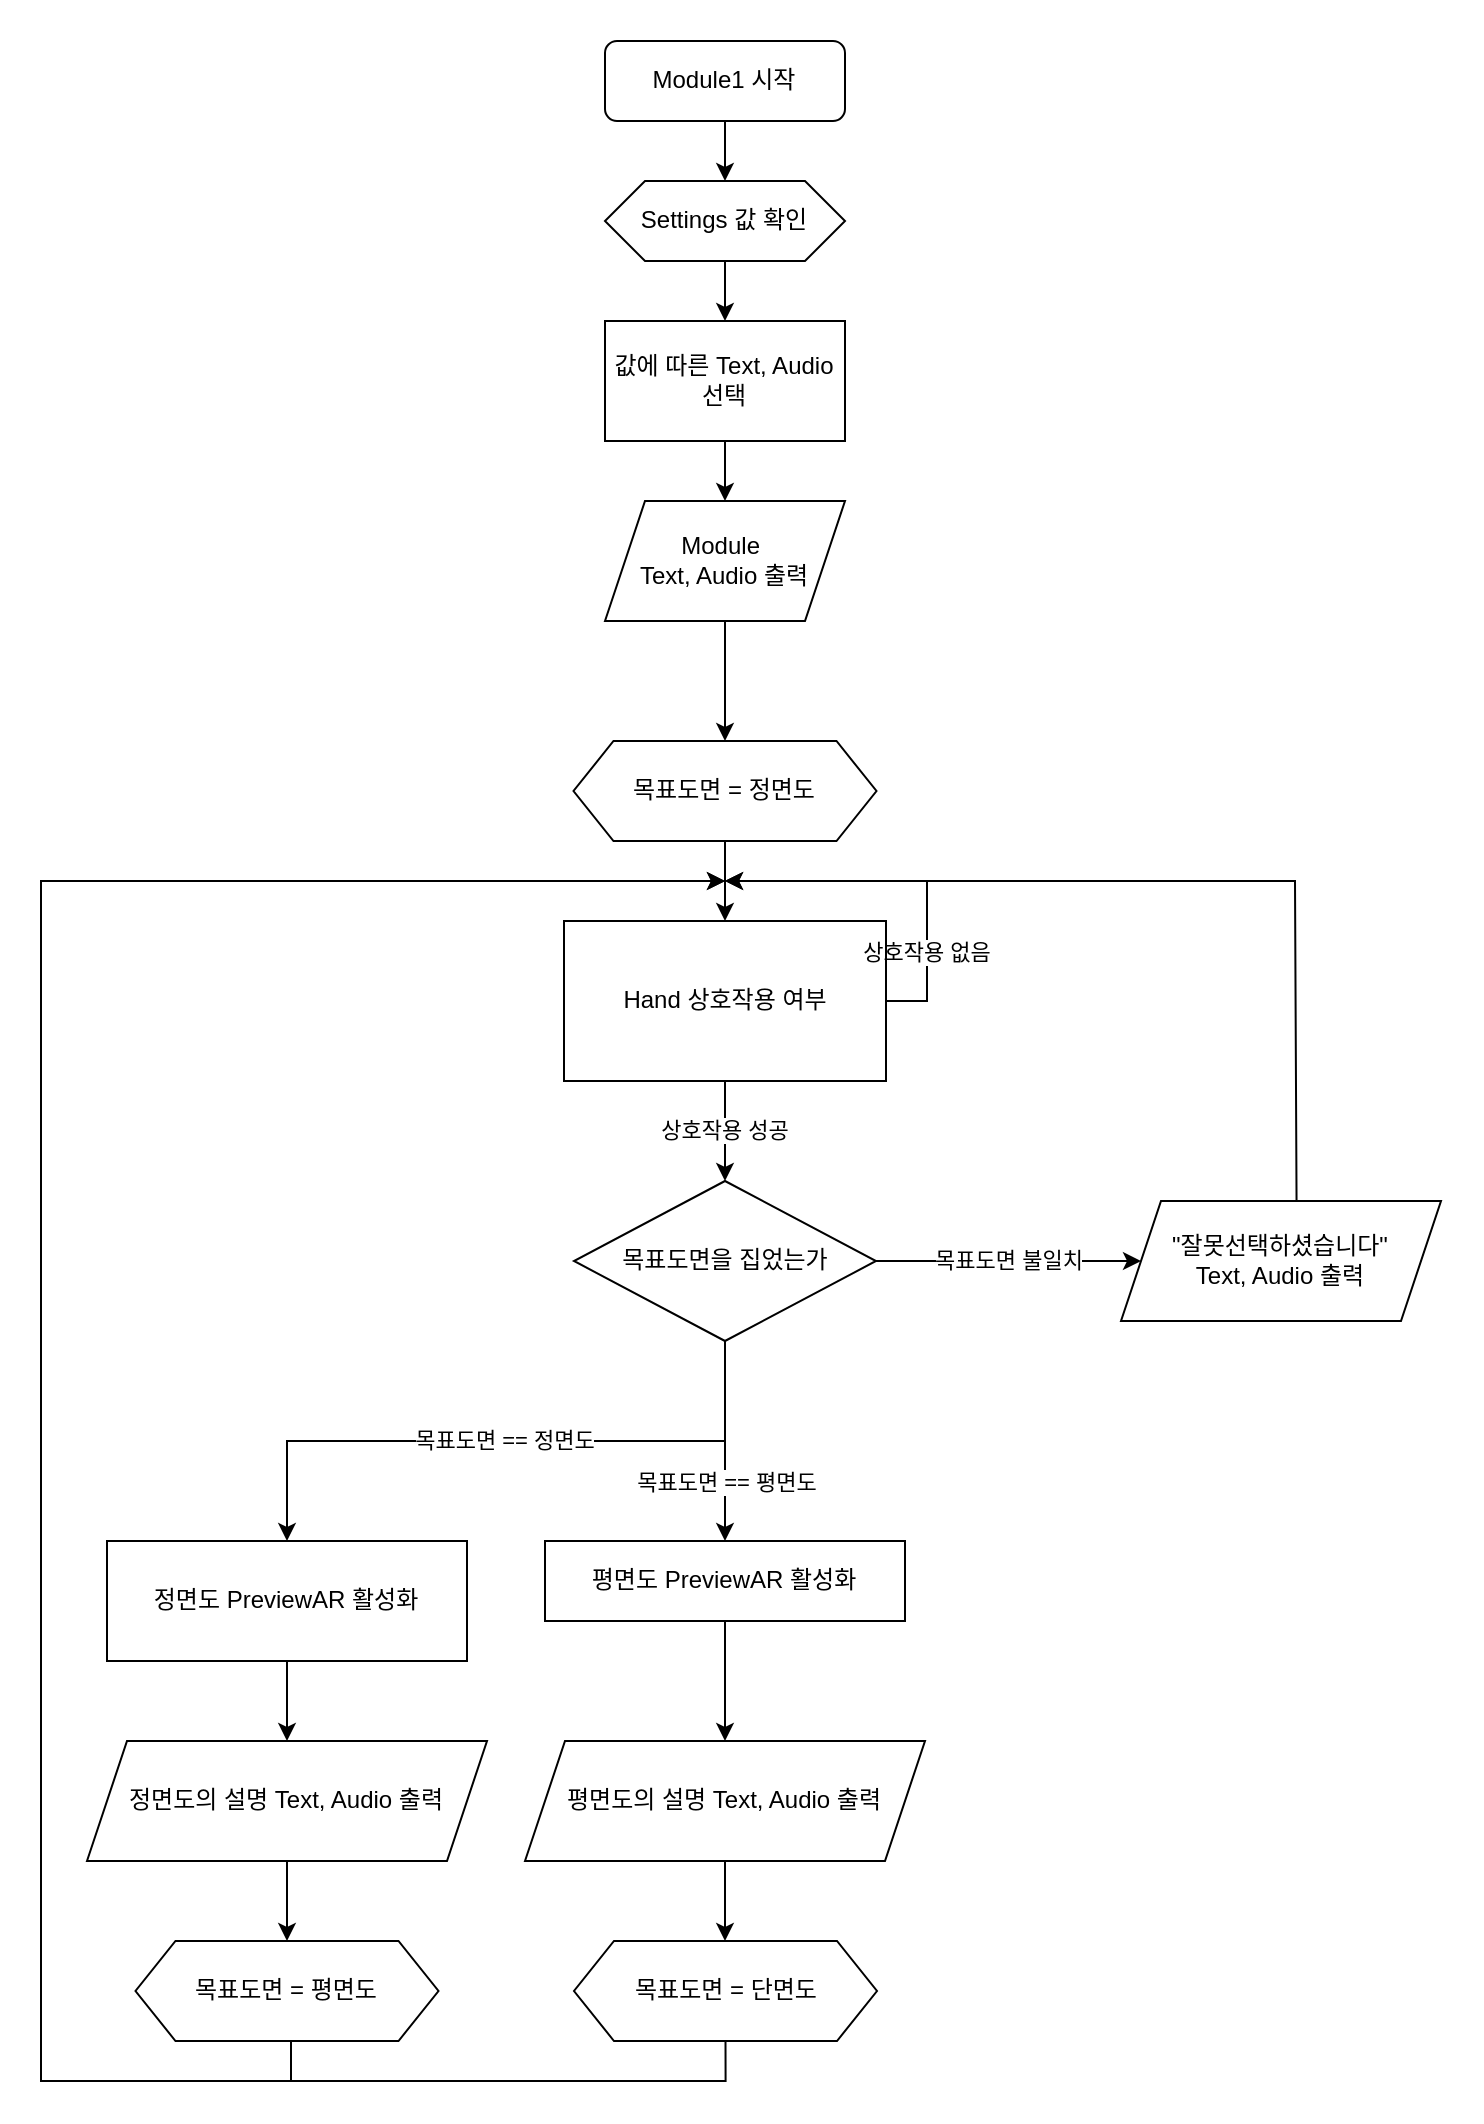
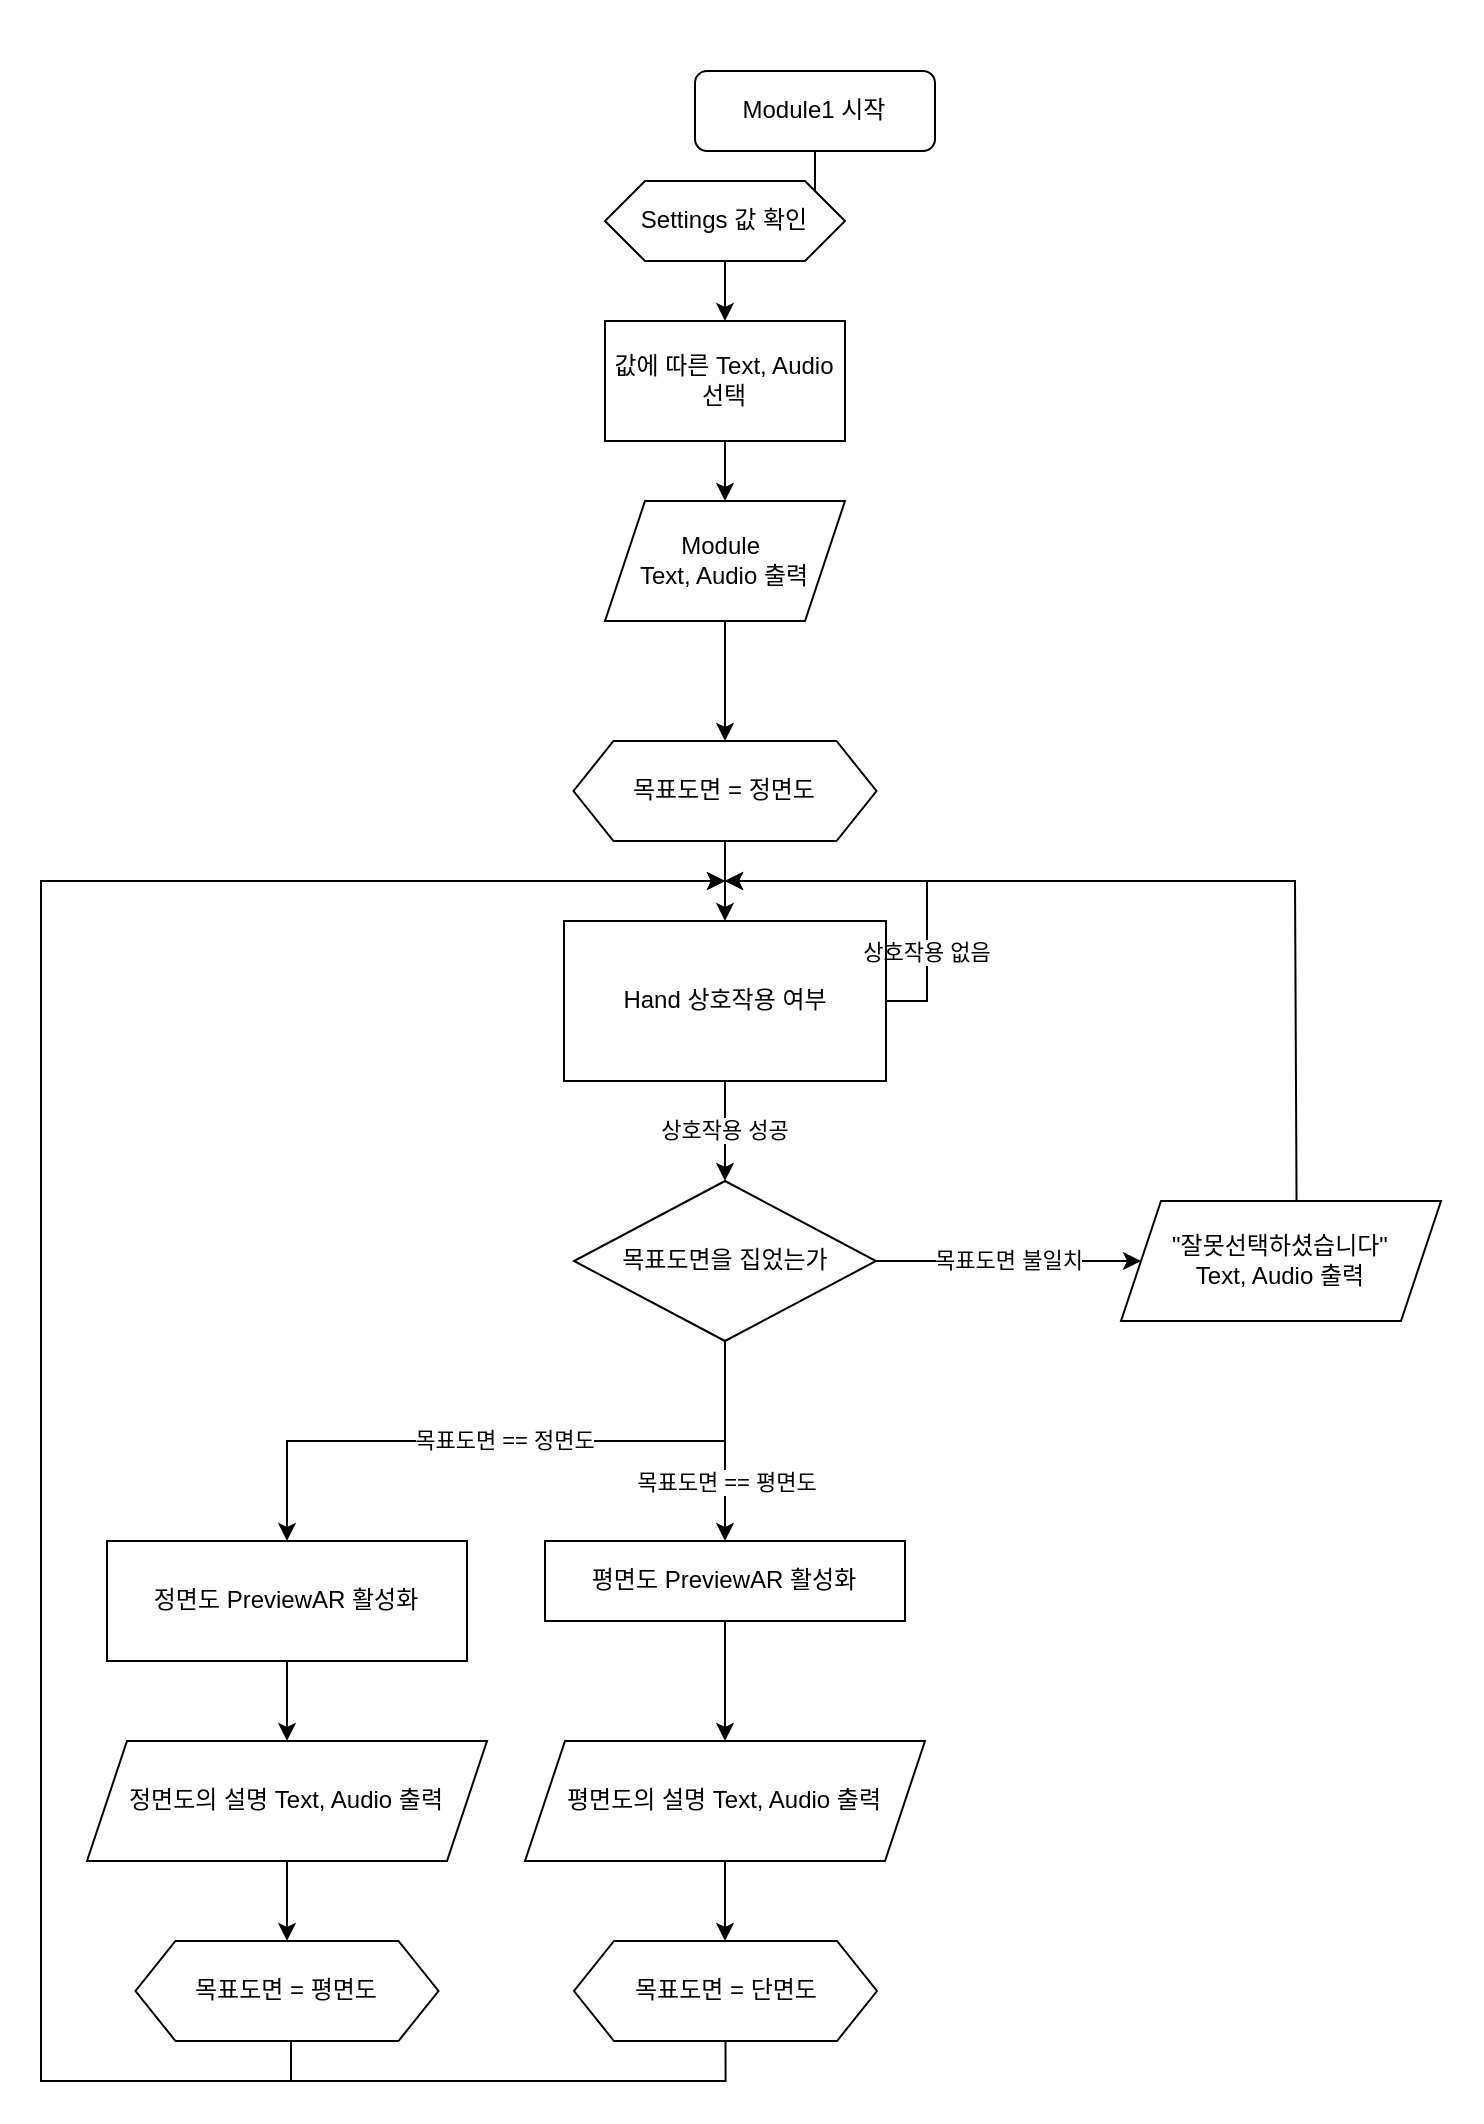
node "Module1 시작": moved (725, 81) -> (815, 111)
